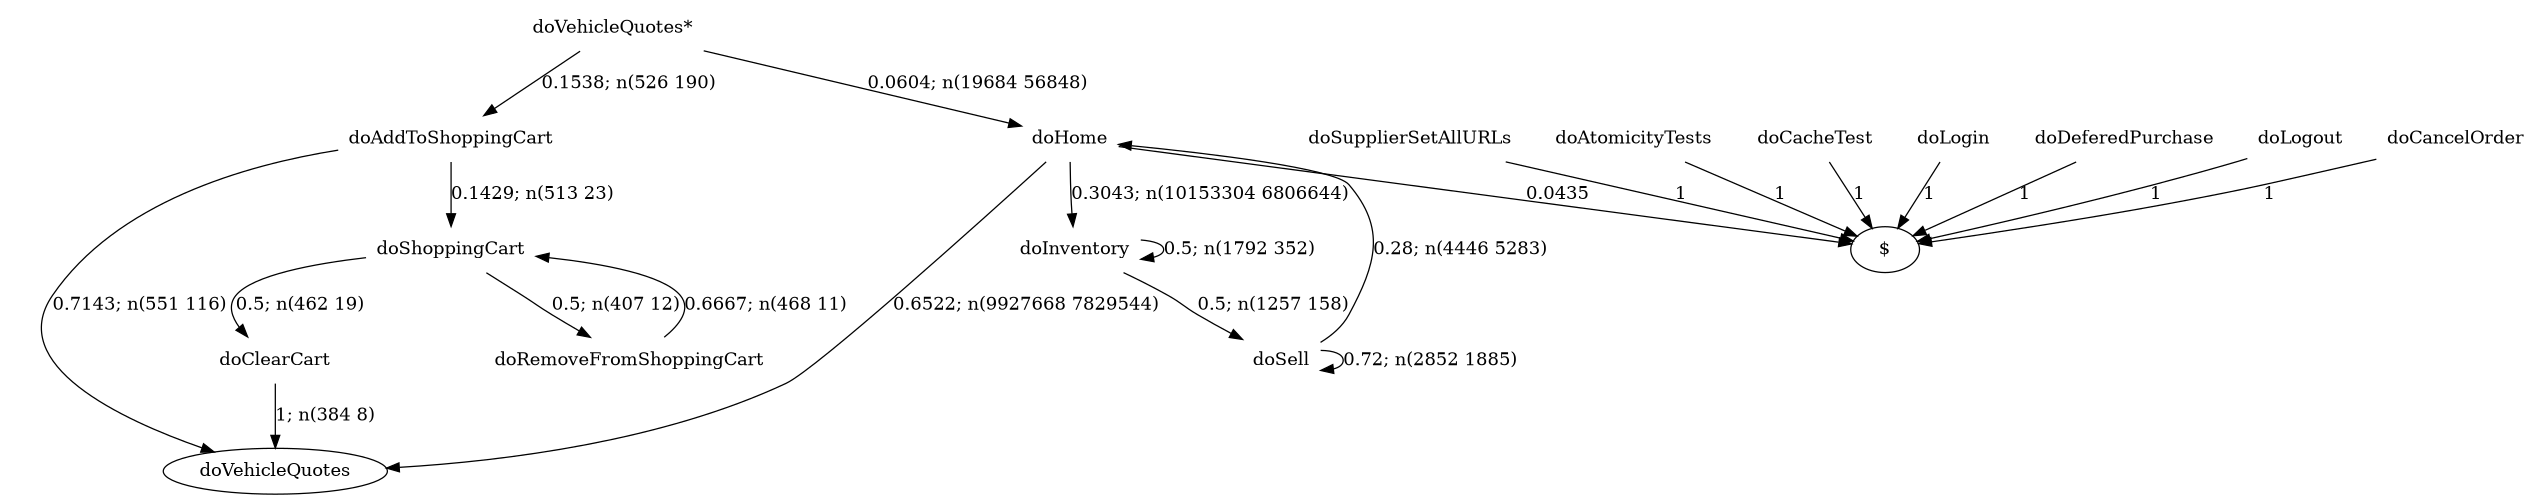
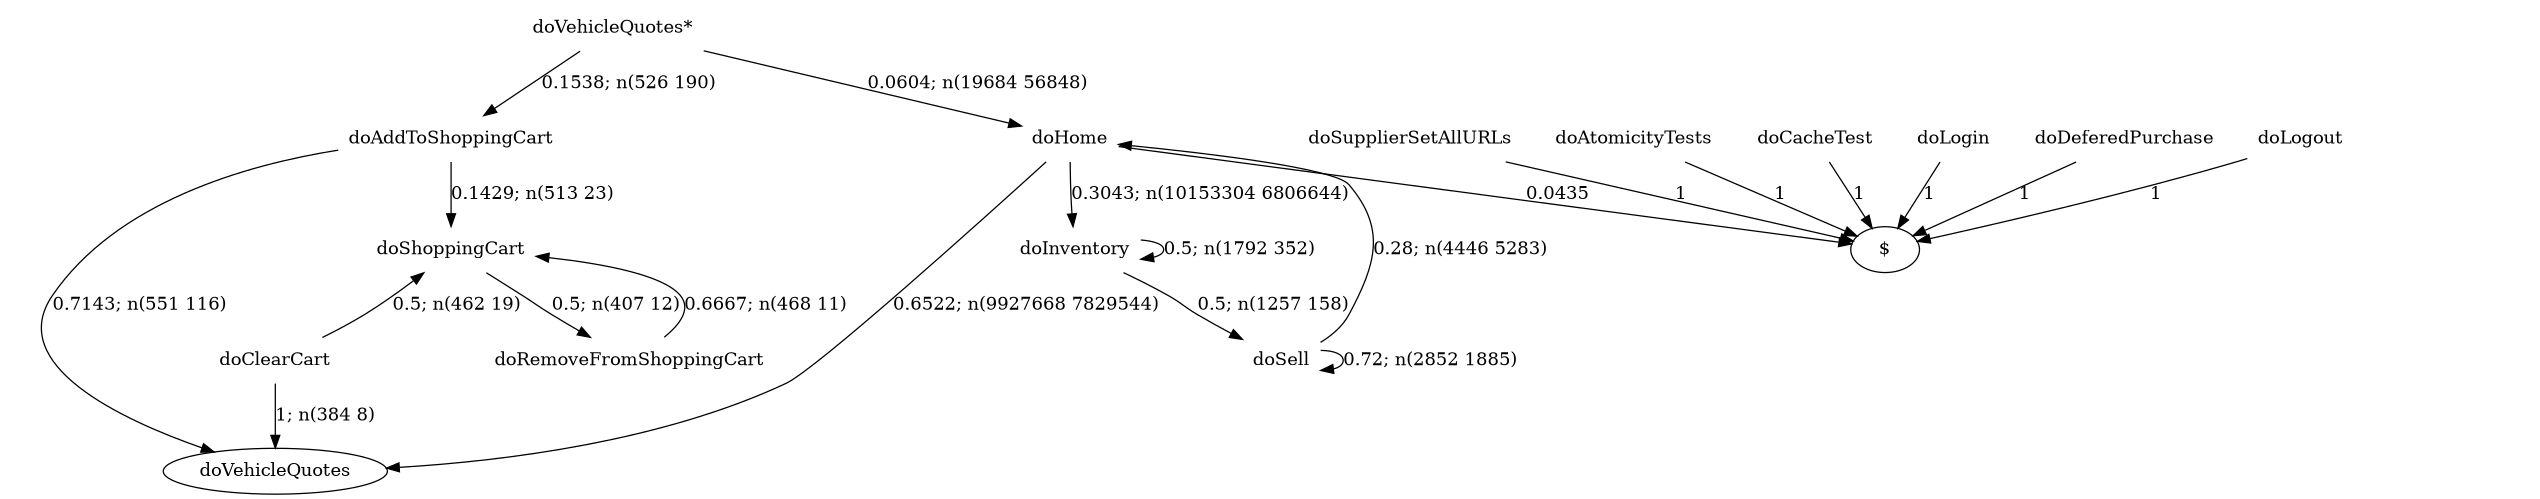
node "doCancelOrder": removed
edge "doShoppingCart" -> "doClearCart": reversed
